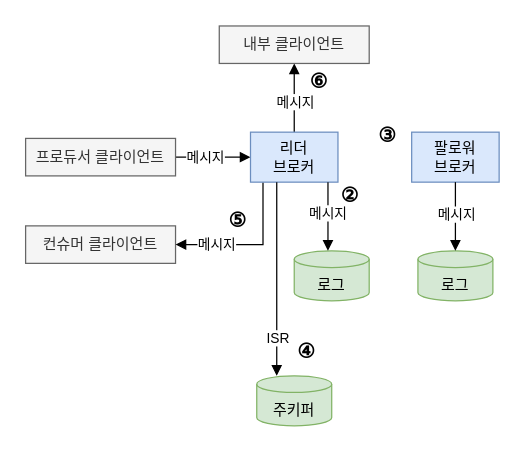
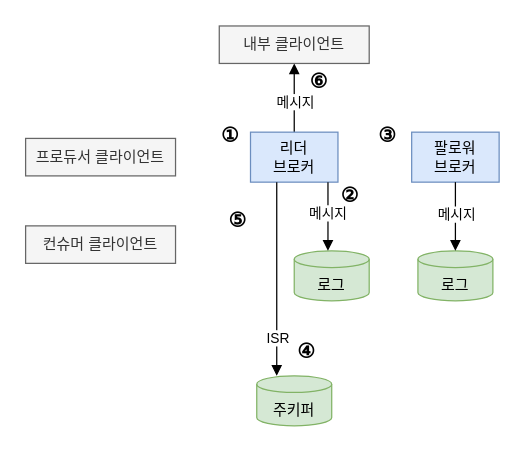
node "①": added
edge "프로듀서 클라이언트" -> "리더 브로커": removed, label "메시지"
edge "리더 브로커" -> "컨슈머 클라이언트": removed, label "메시지"
